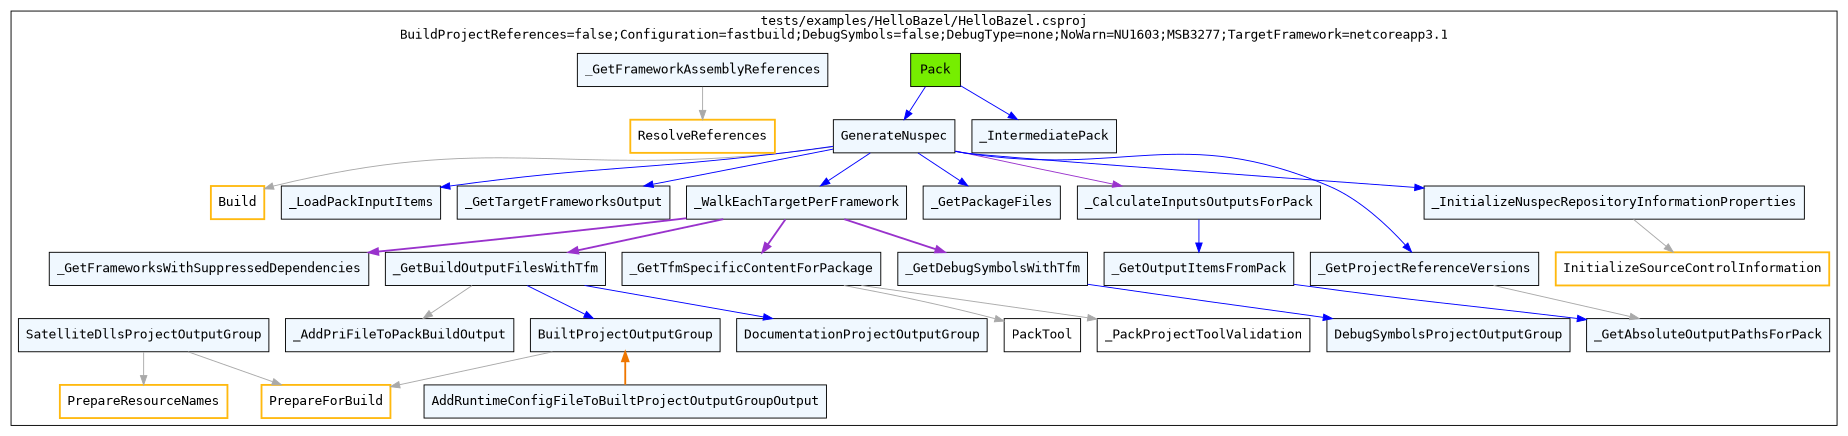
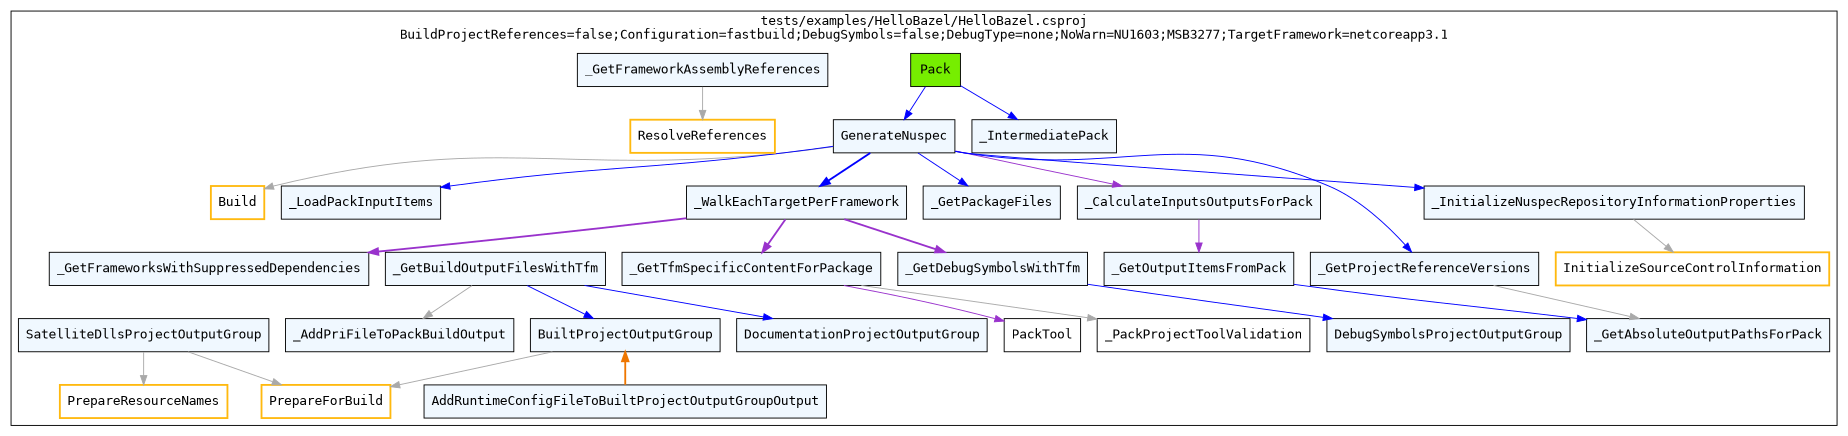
edge "GenerateNuspec" -> "_WalkEachTargetPerFramework": style solid -> bold
node "_GetTargetFrameworksOutput": removed
edge "_CalculateInputsOutputsForPack" -> "_GetOutputItemsFromPack": color blue -> darkorchid
edge "_WalkEachTargetPerFramework" -> "_GetBuildOutputFilesWithTfm": removed
edge "_GetTfmSpecificContentForPackage" -> "PackTool": color darkgray -> darkorchid
